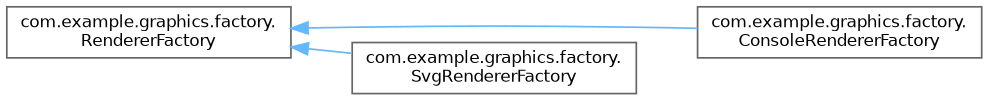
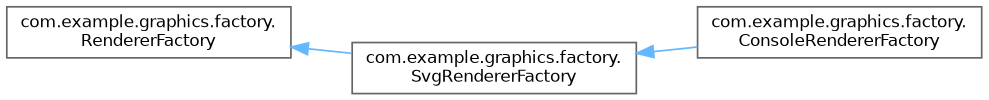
edge "com.example.graphics.factory. ConsoleRendererFactory" -> "com.example.graphics.factory. RendererFactory": now "com.example.graphics.factory. ConsoleRendererFactory" -> "com.example.graphics.factory. SvgRendererFactory"
